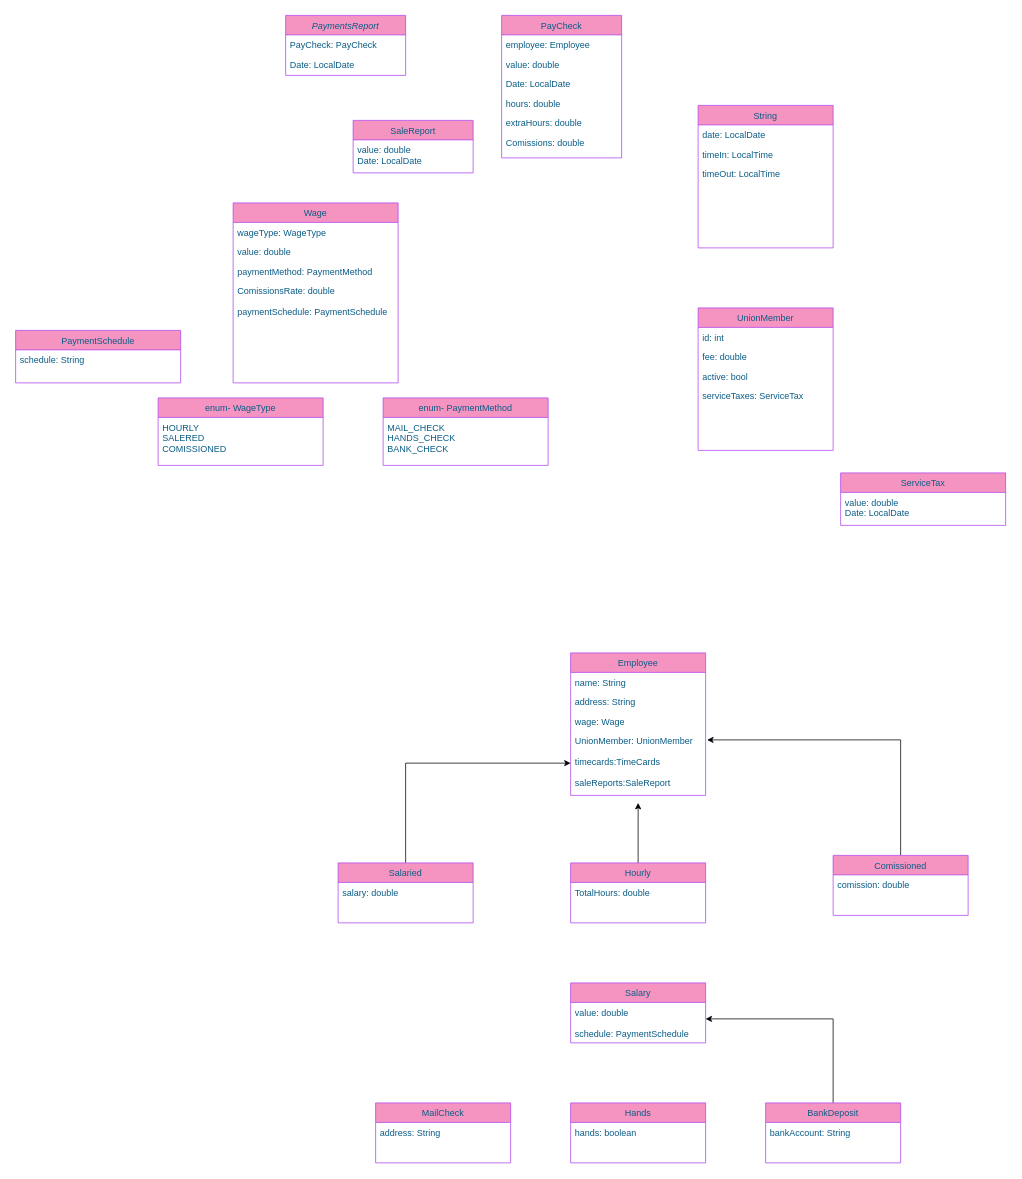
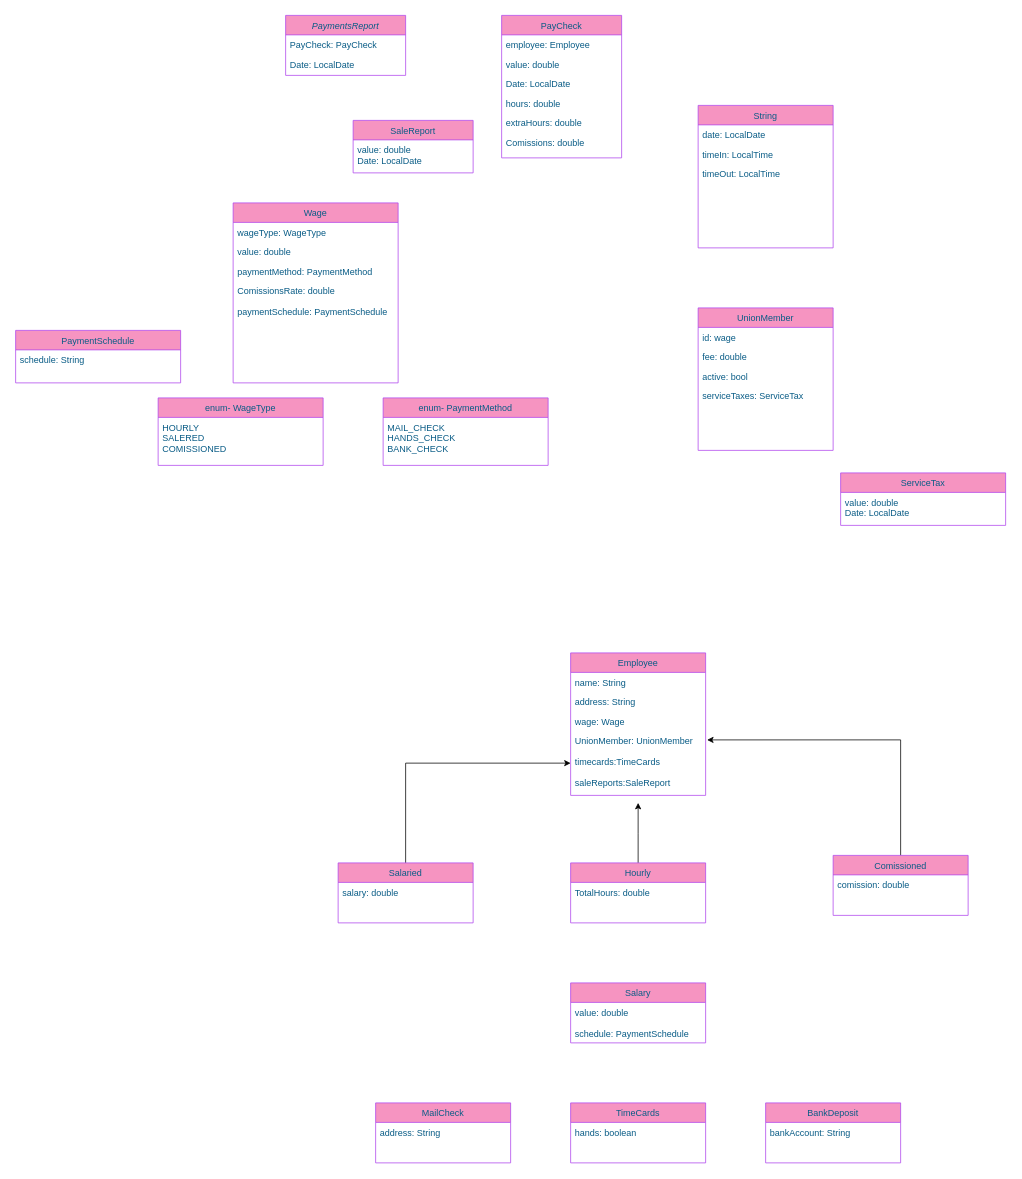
node "id: int": label "id: int" -> "id: wage"
edge "BankDeposit" -> "value: double schedule: PaymentSchedule": removed
node "Hands": label "Hands" -> "TimeCards"
